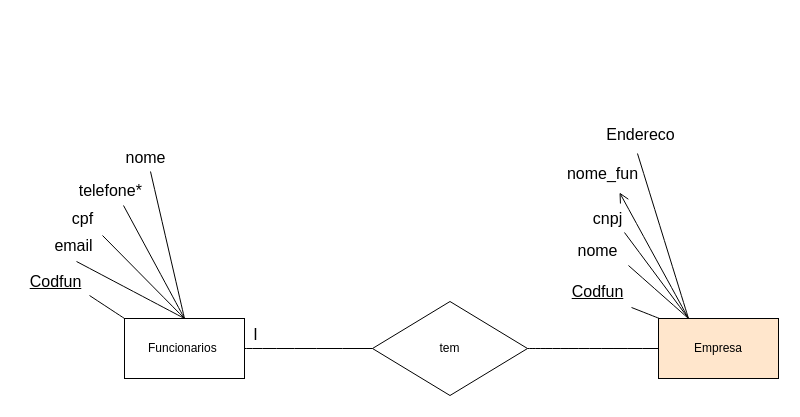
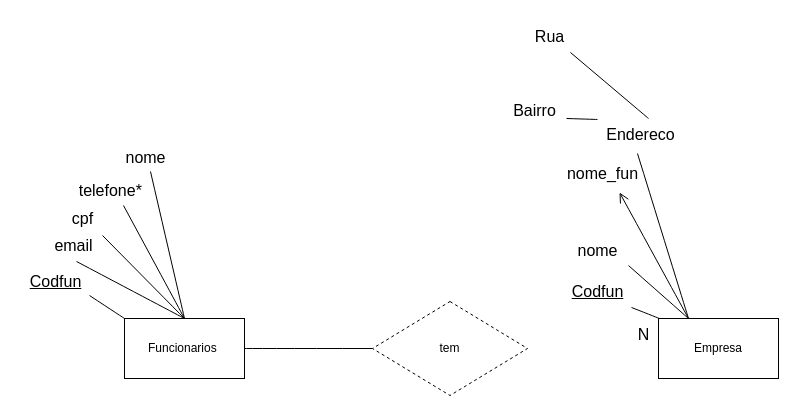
node "Rua": added
edge "Rua" -- "Endereco": added
node "Bairro": added
edge "Bairro" -- "Endereco": added
node "cnpj": removed
edge "cnpj" -- "Empresa": removed
node "I": removed
node "N": added
node "tem": style solid -> dashed
edge "tem" -- "Empresa": removed
node "Empresa": fillcolor #ffe6cc -> #ffffff
